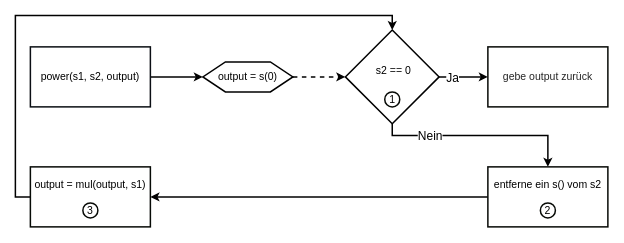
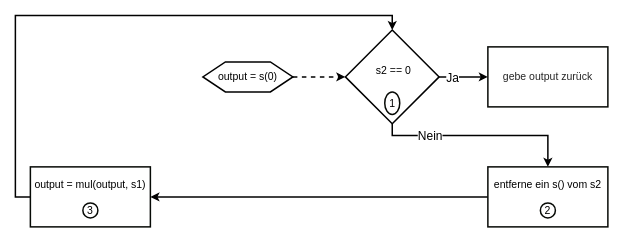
node "power(s1, s2, output)": removed
edge "power(s1, s2, output)" -> "output = s(0)": removed
node "1": size 15x15 -> 15x23
